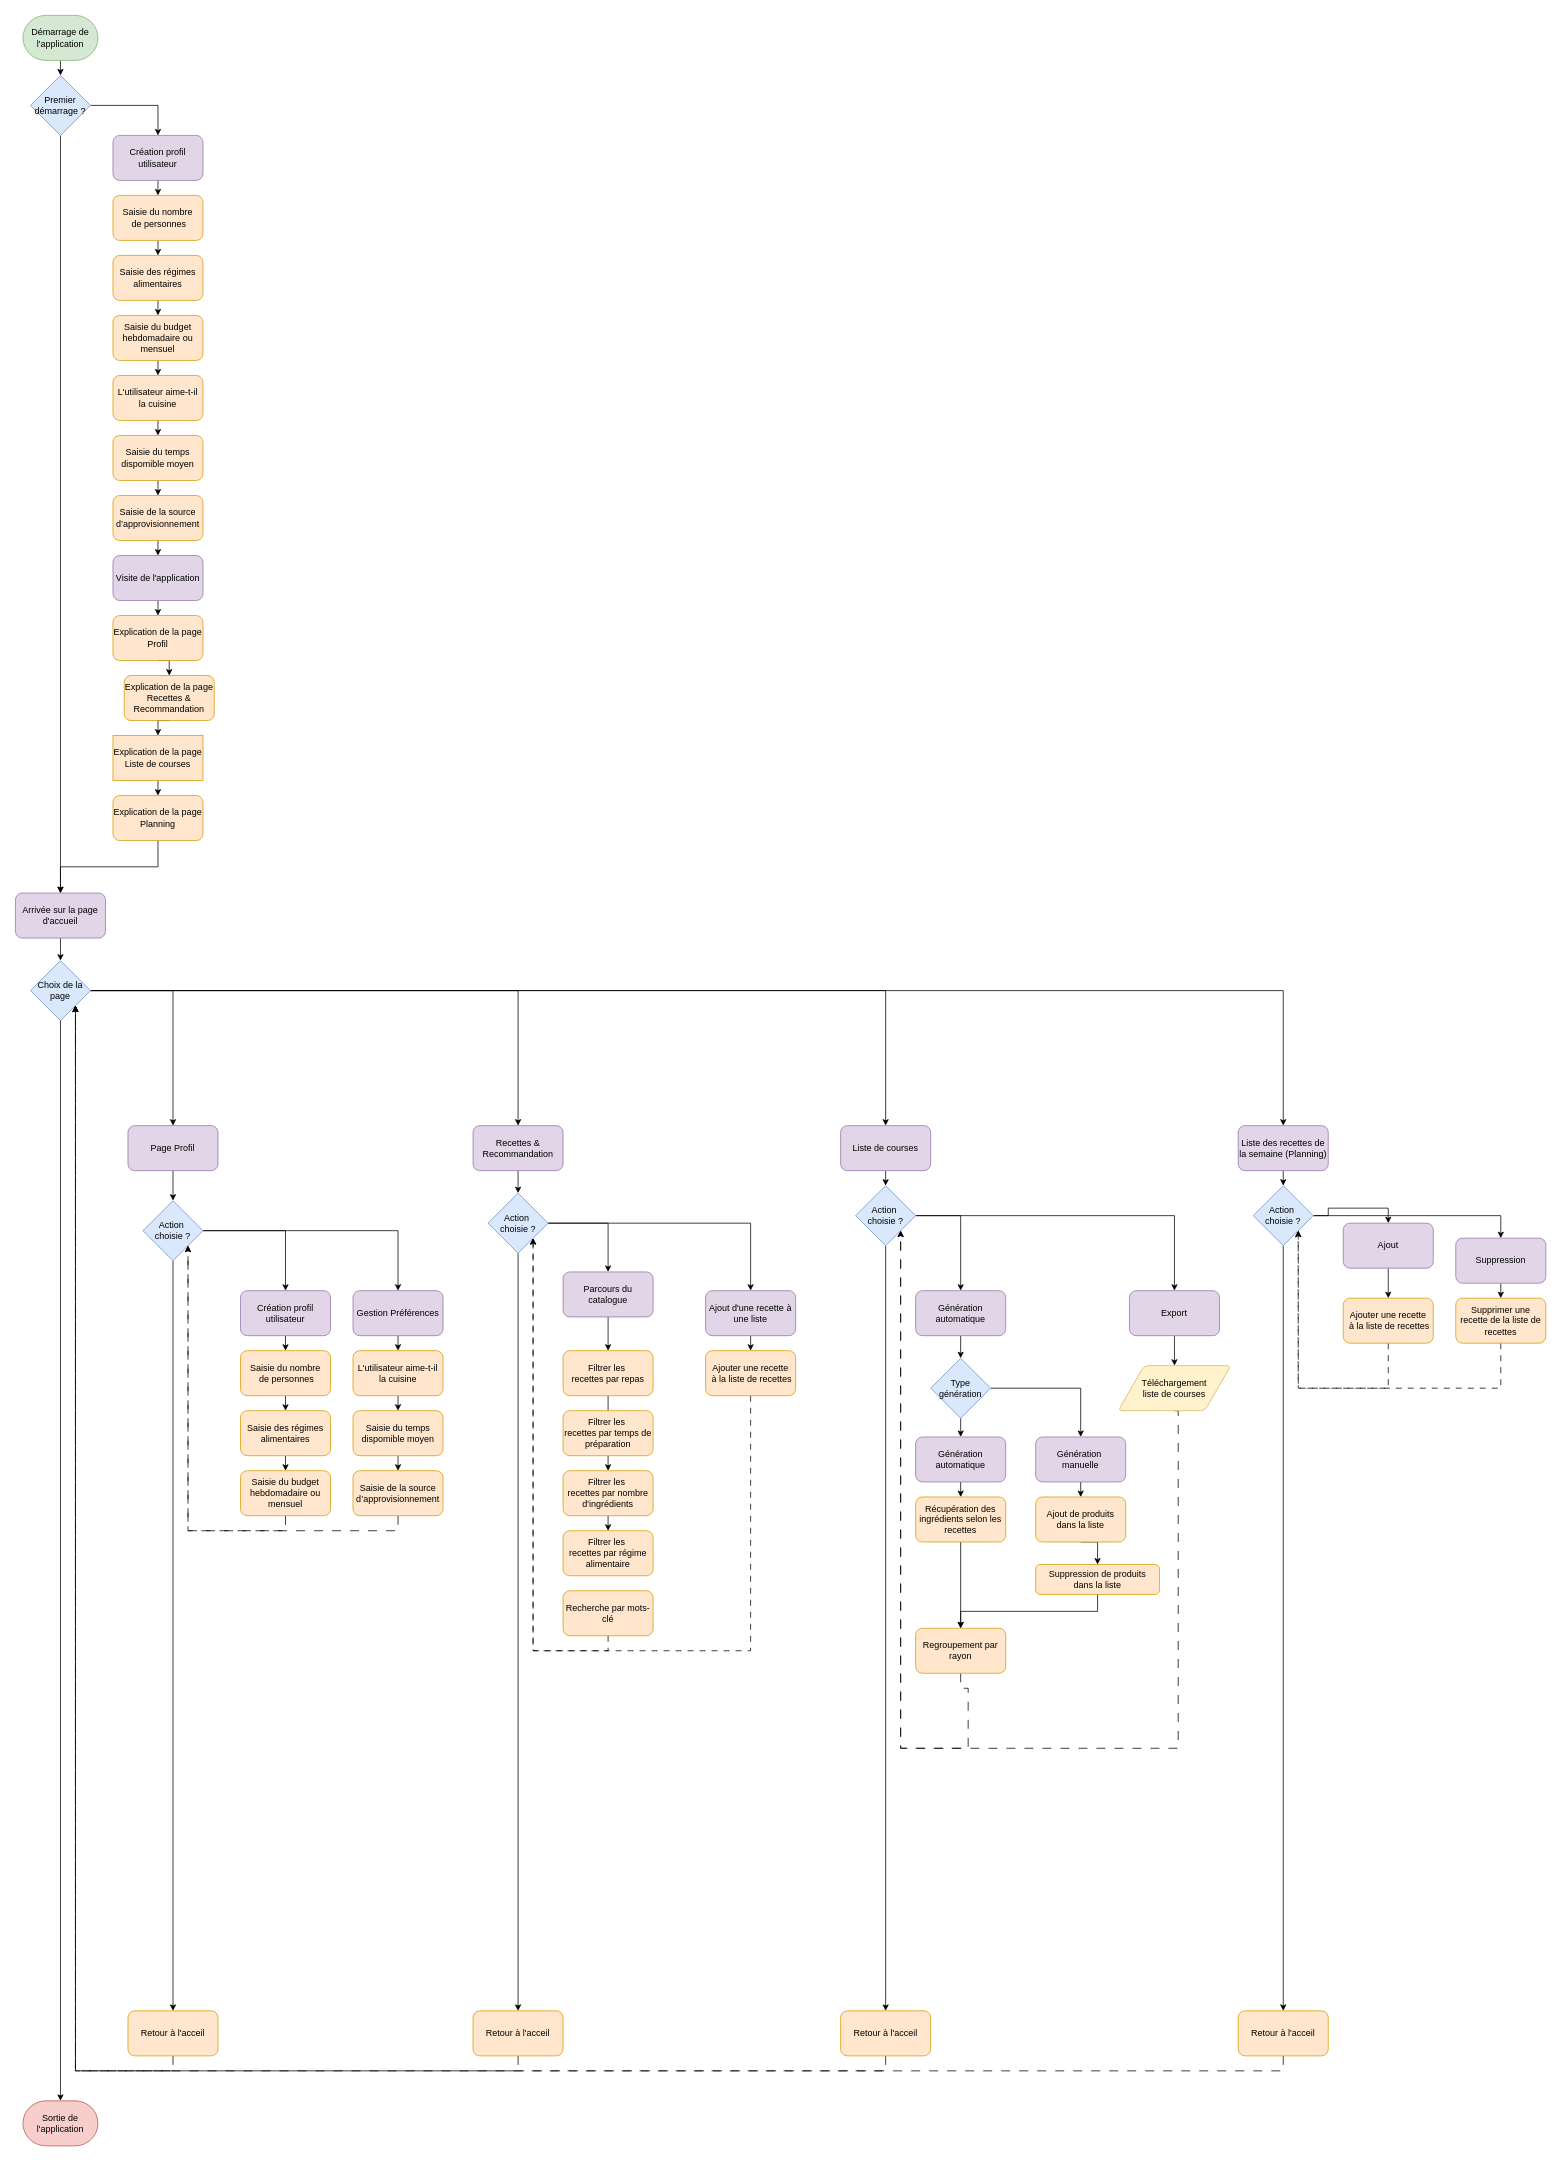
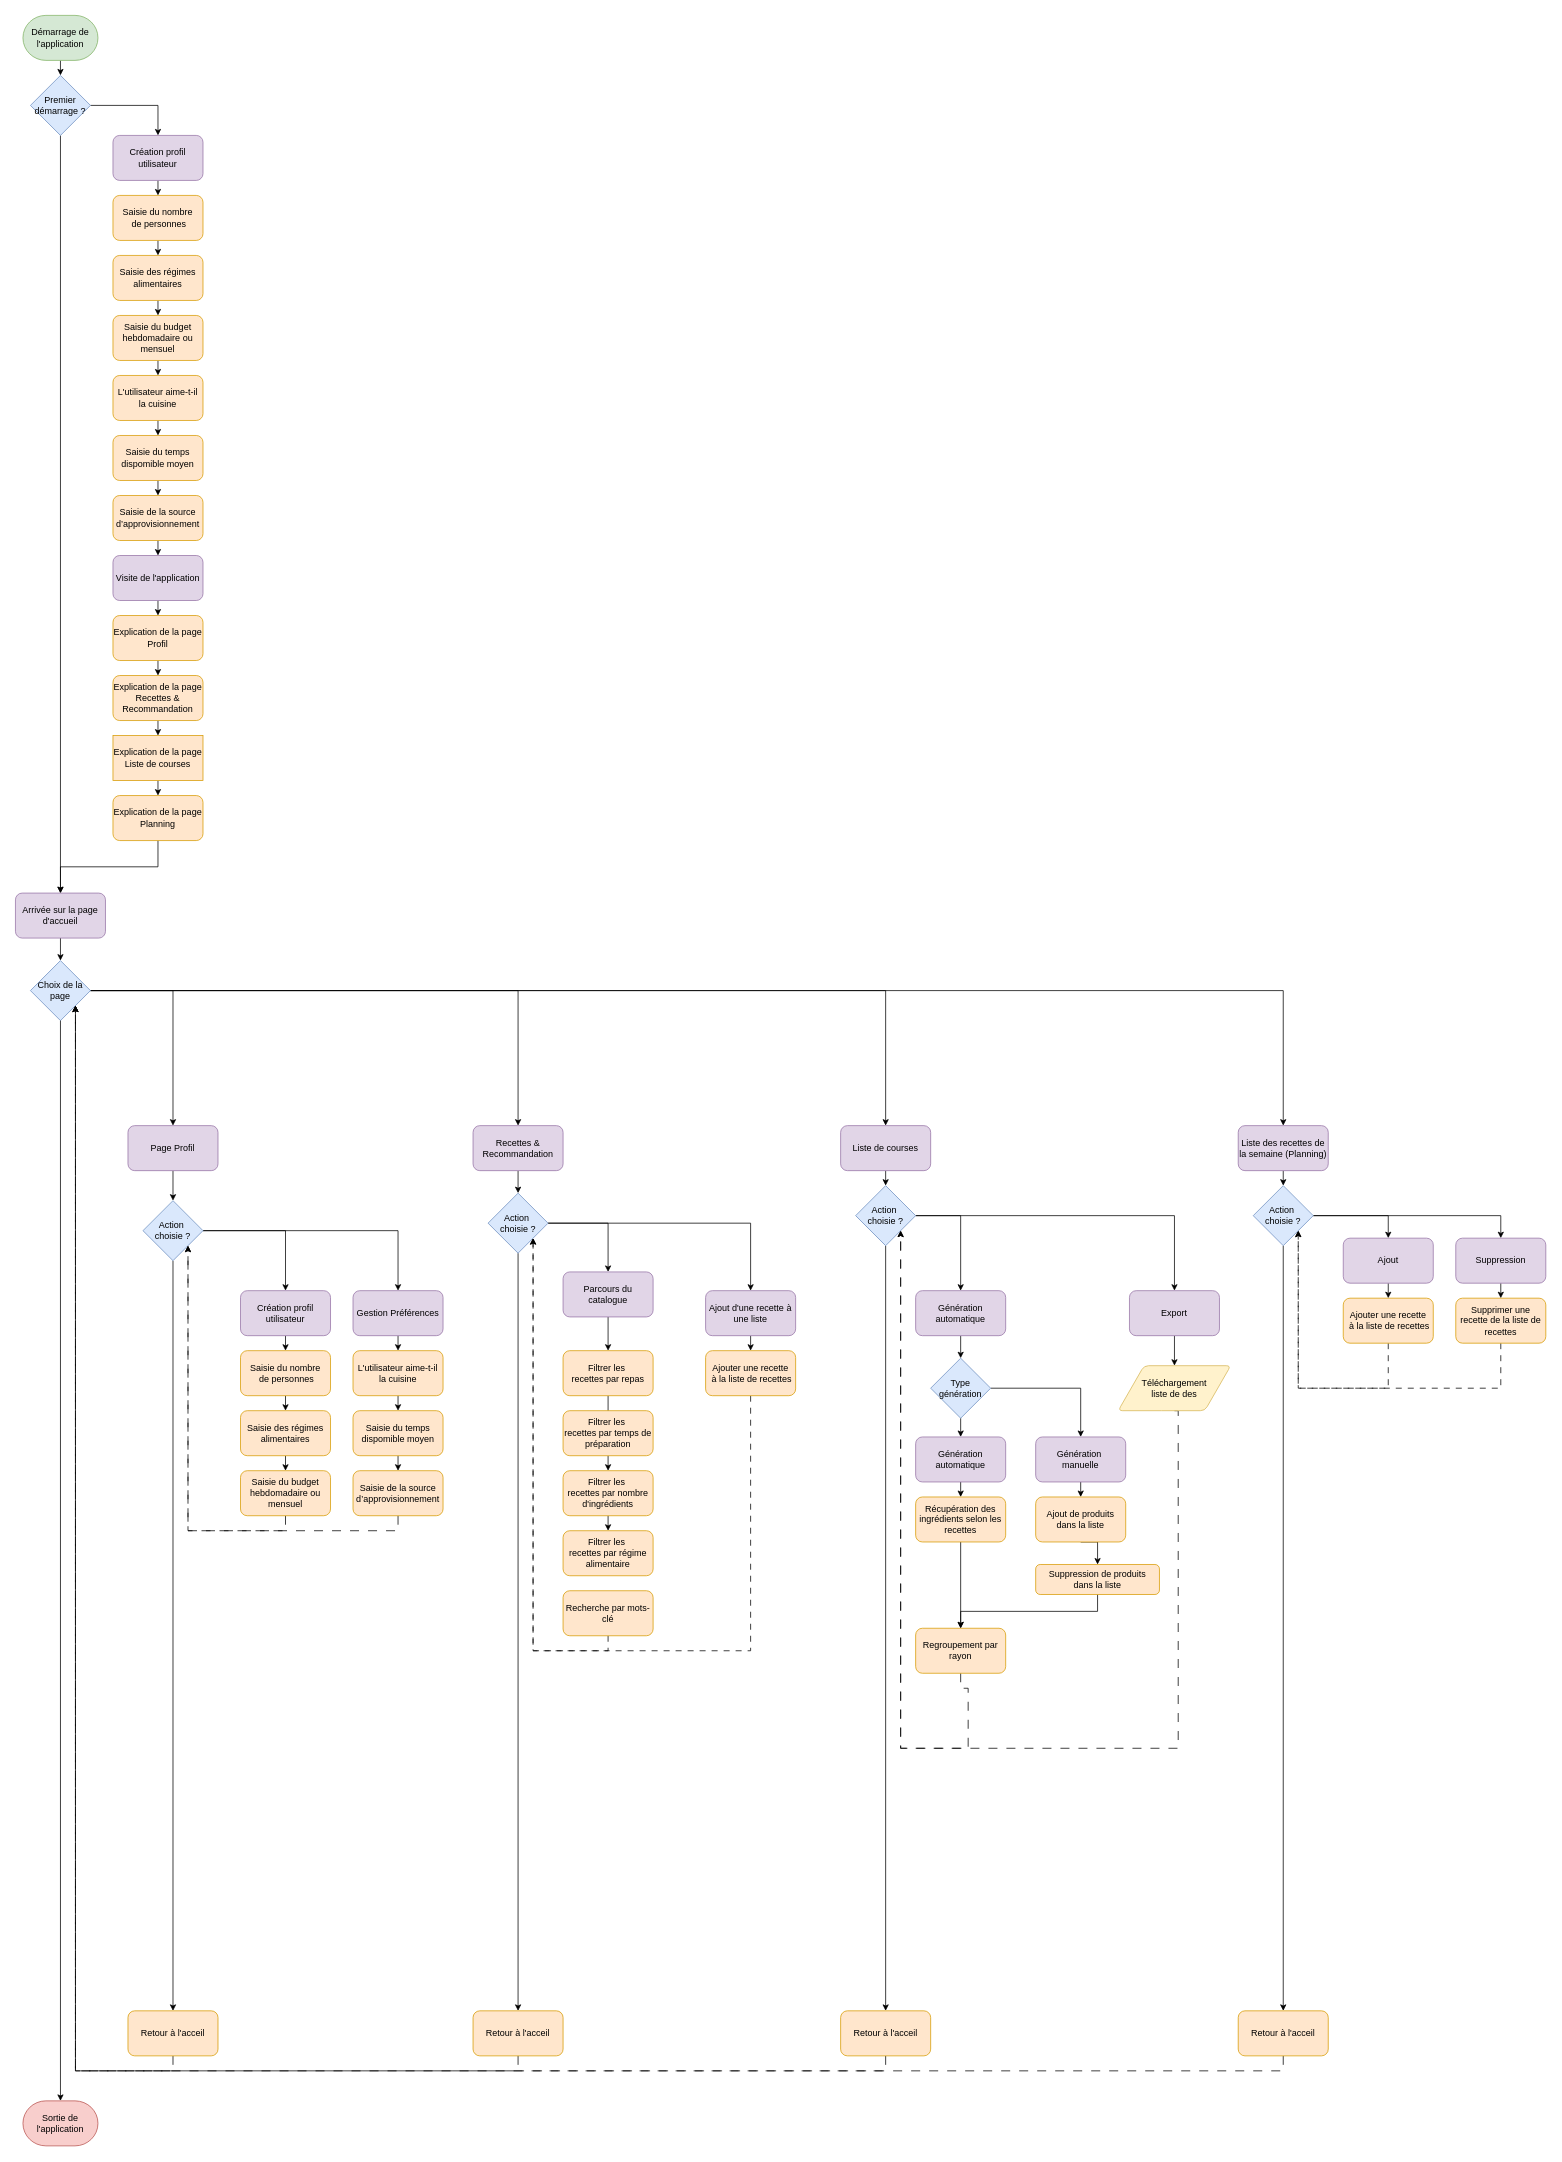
node "Explication de la page Recettes & Recommandation": moved (169, 698) -> (158, 698)
node "Ajout": moved (1388, 1245) -> (1388, 1260)
node "Téléchargement liste de courses": label "Téléchargement liste de courses" -> "Téléchargement liste de des"
